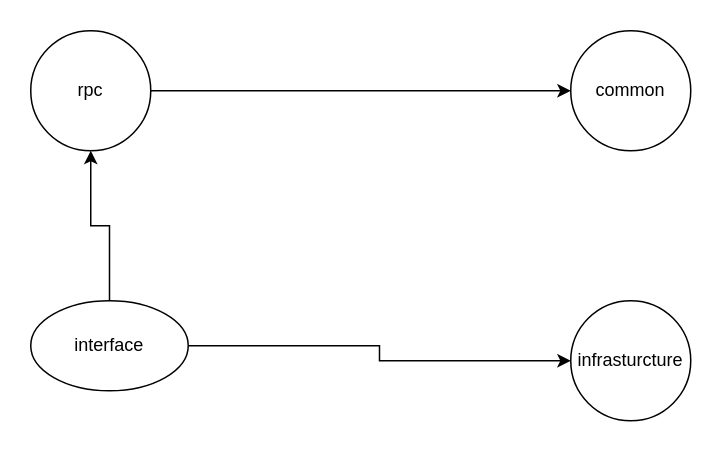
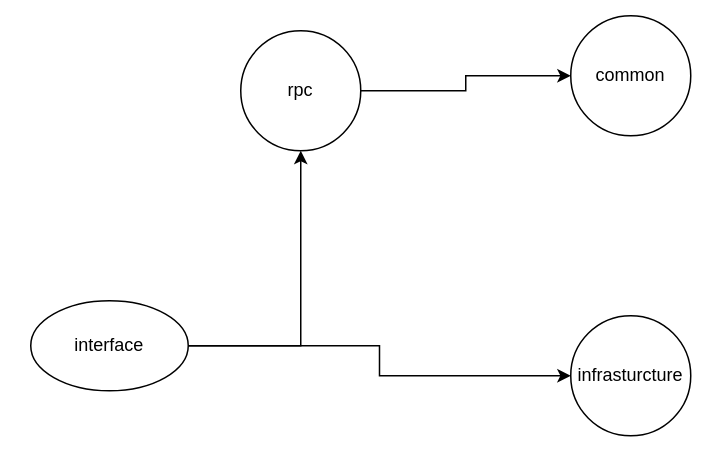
node "rpc": moved (91, 91) -> (301, 91)
node "common": moved (631, 91) -> (631, 76)
node "infrasturcture": moved (631, 361) -> (631, 376)
